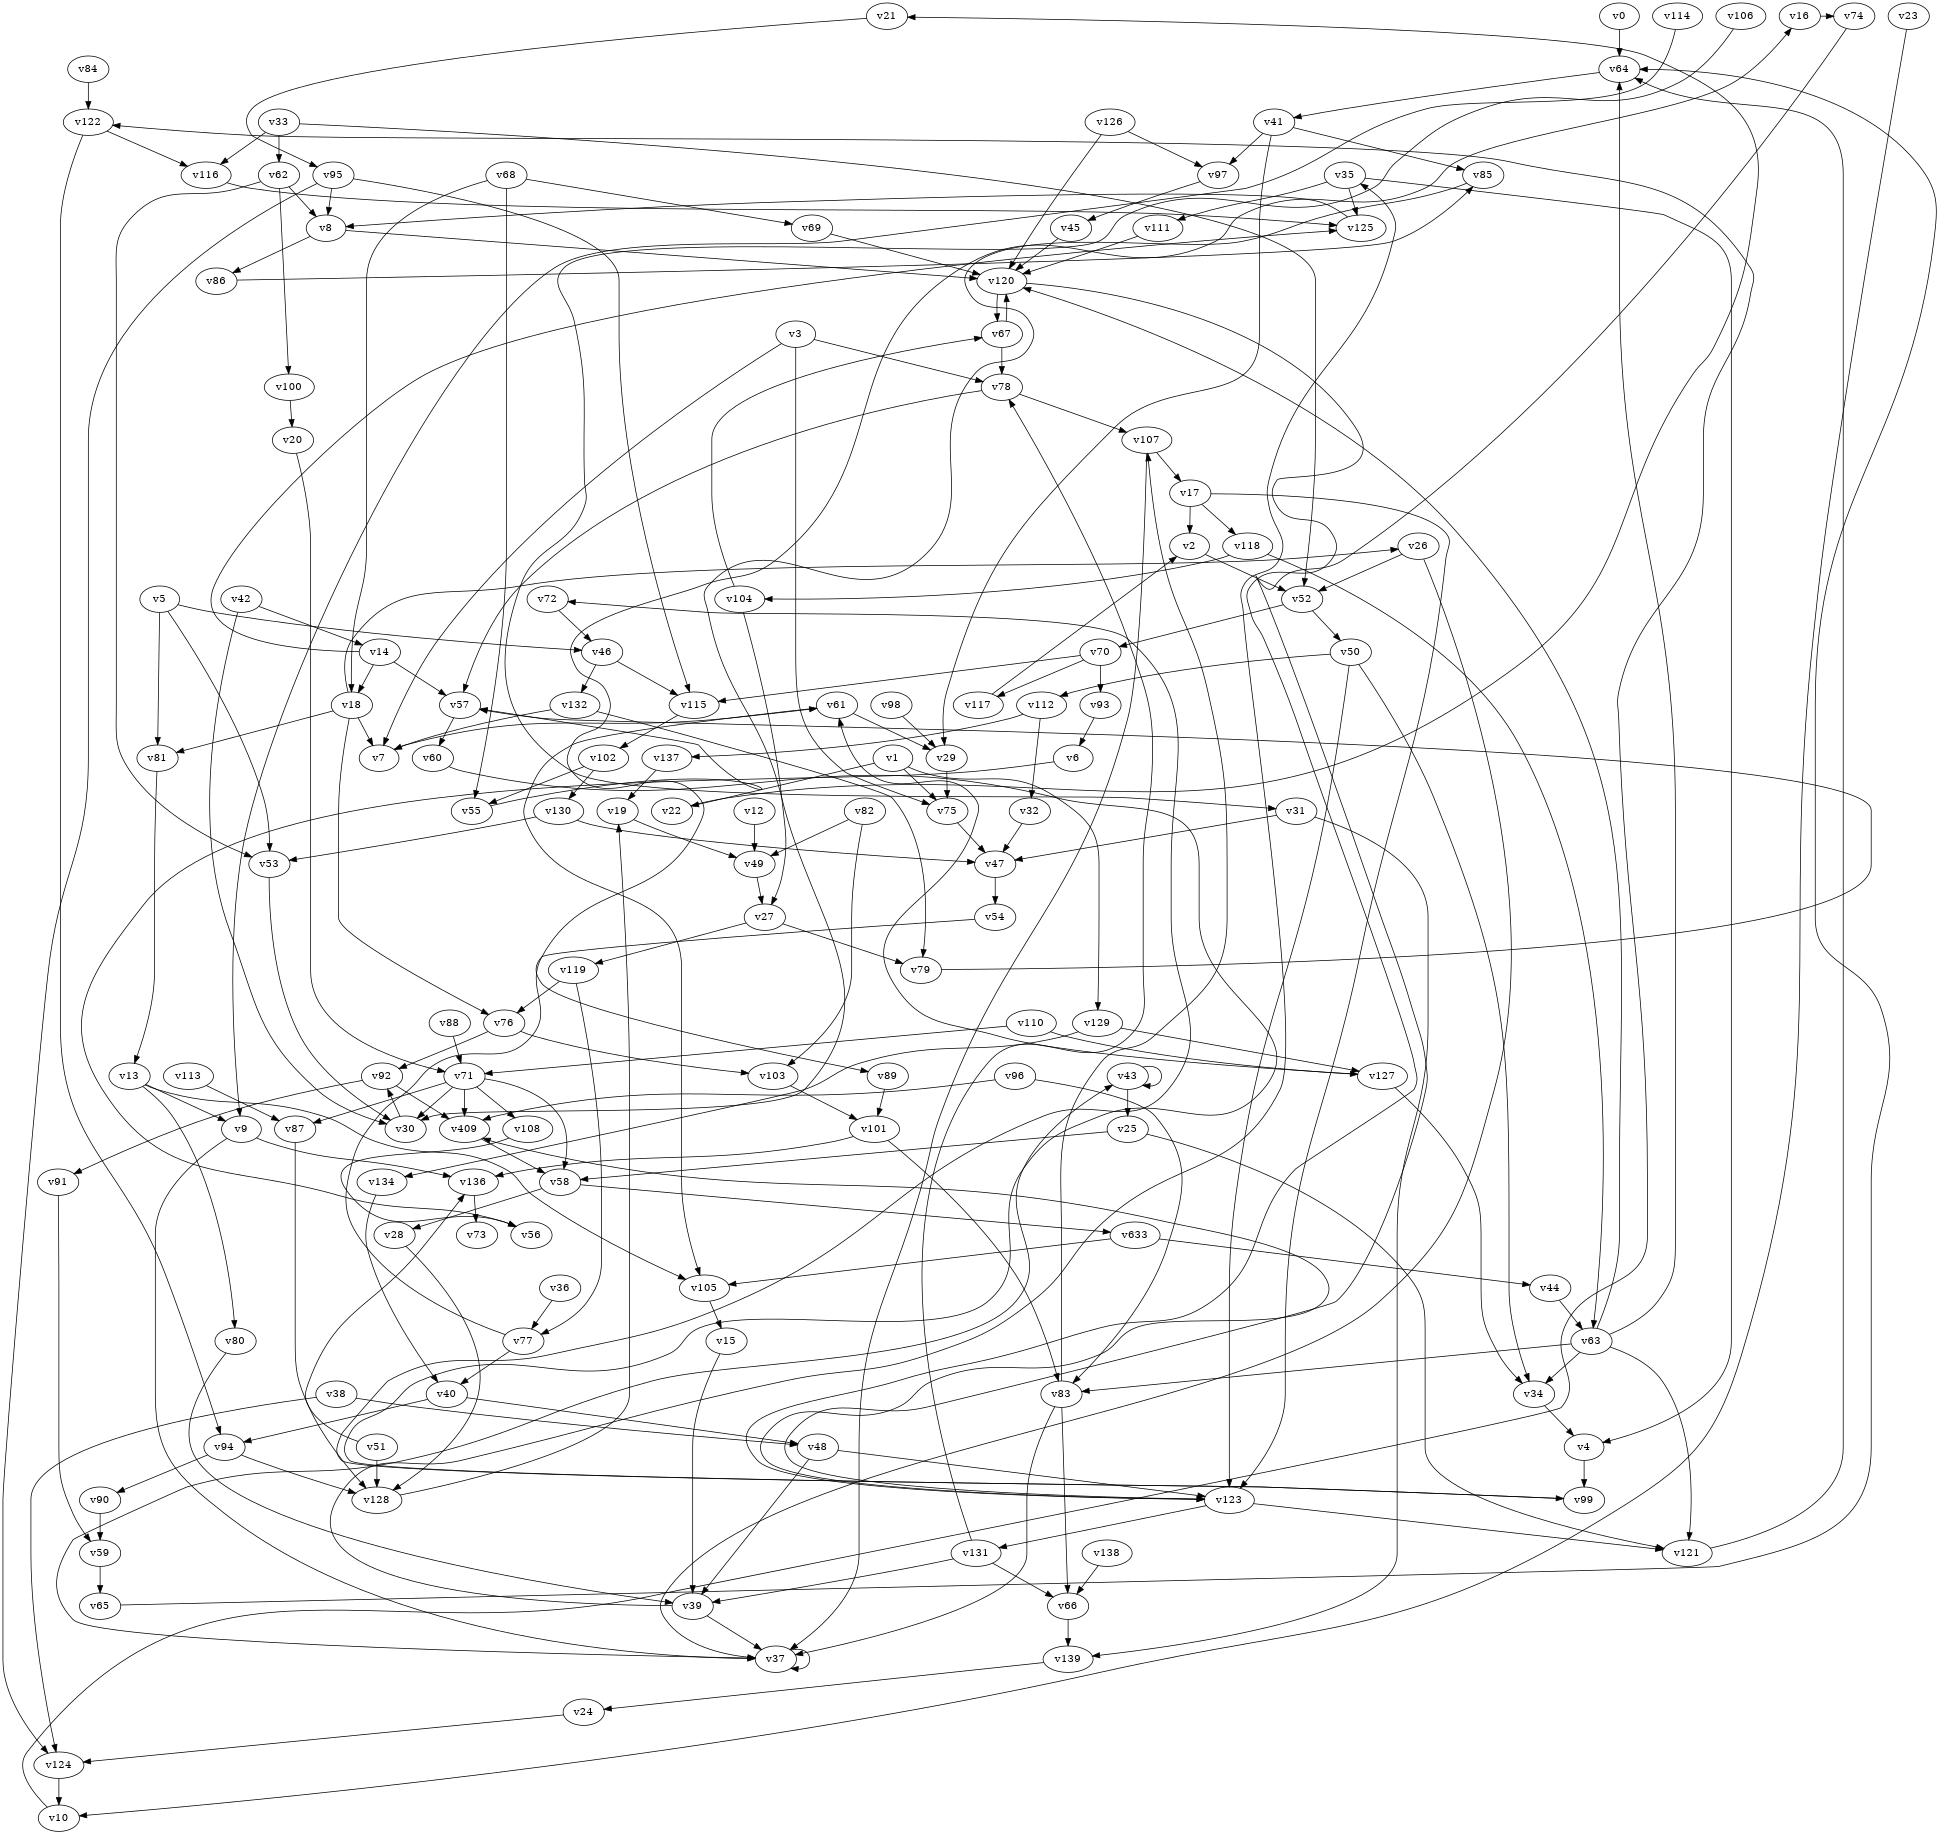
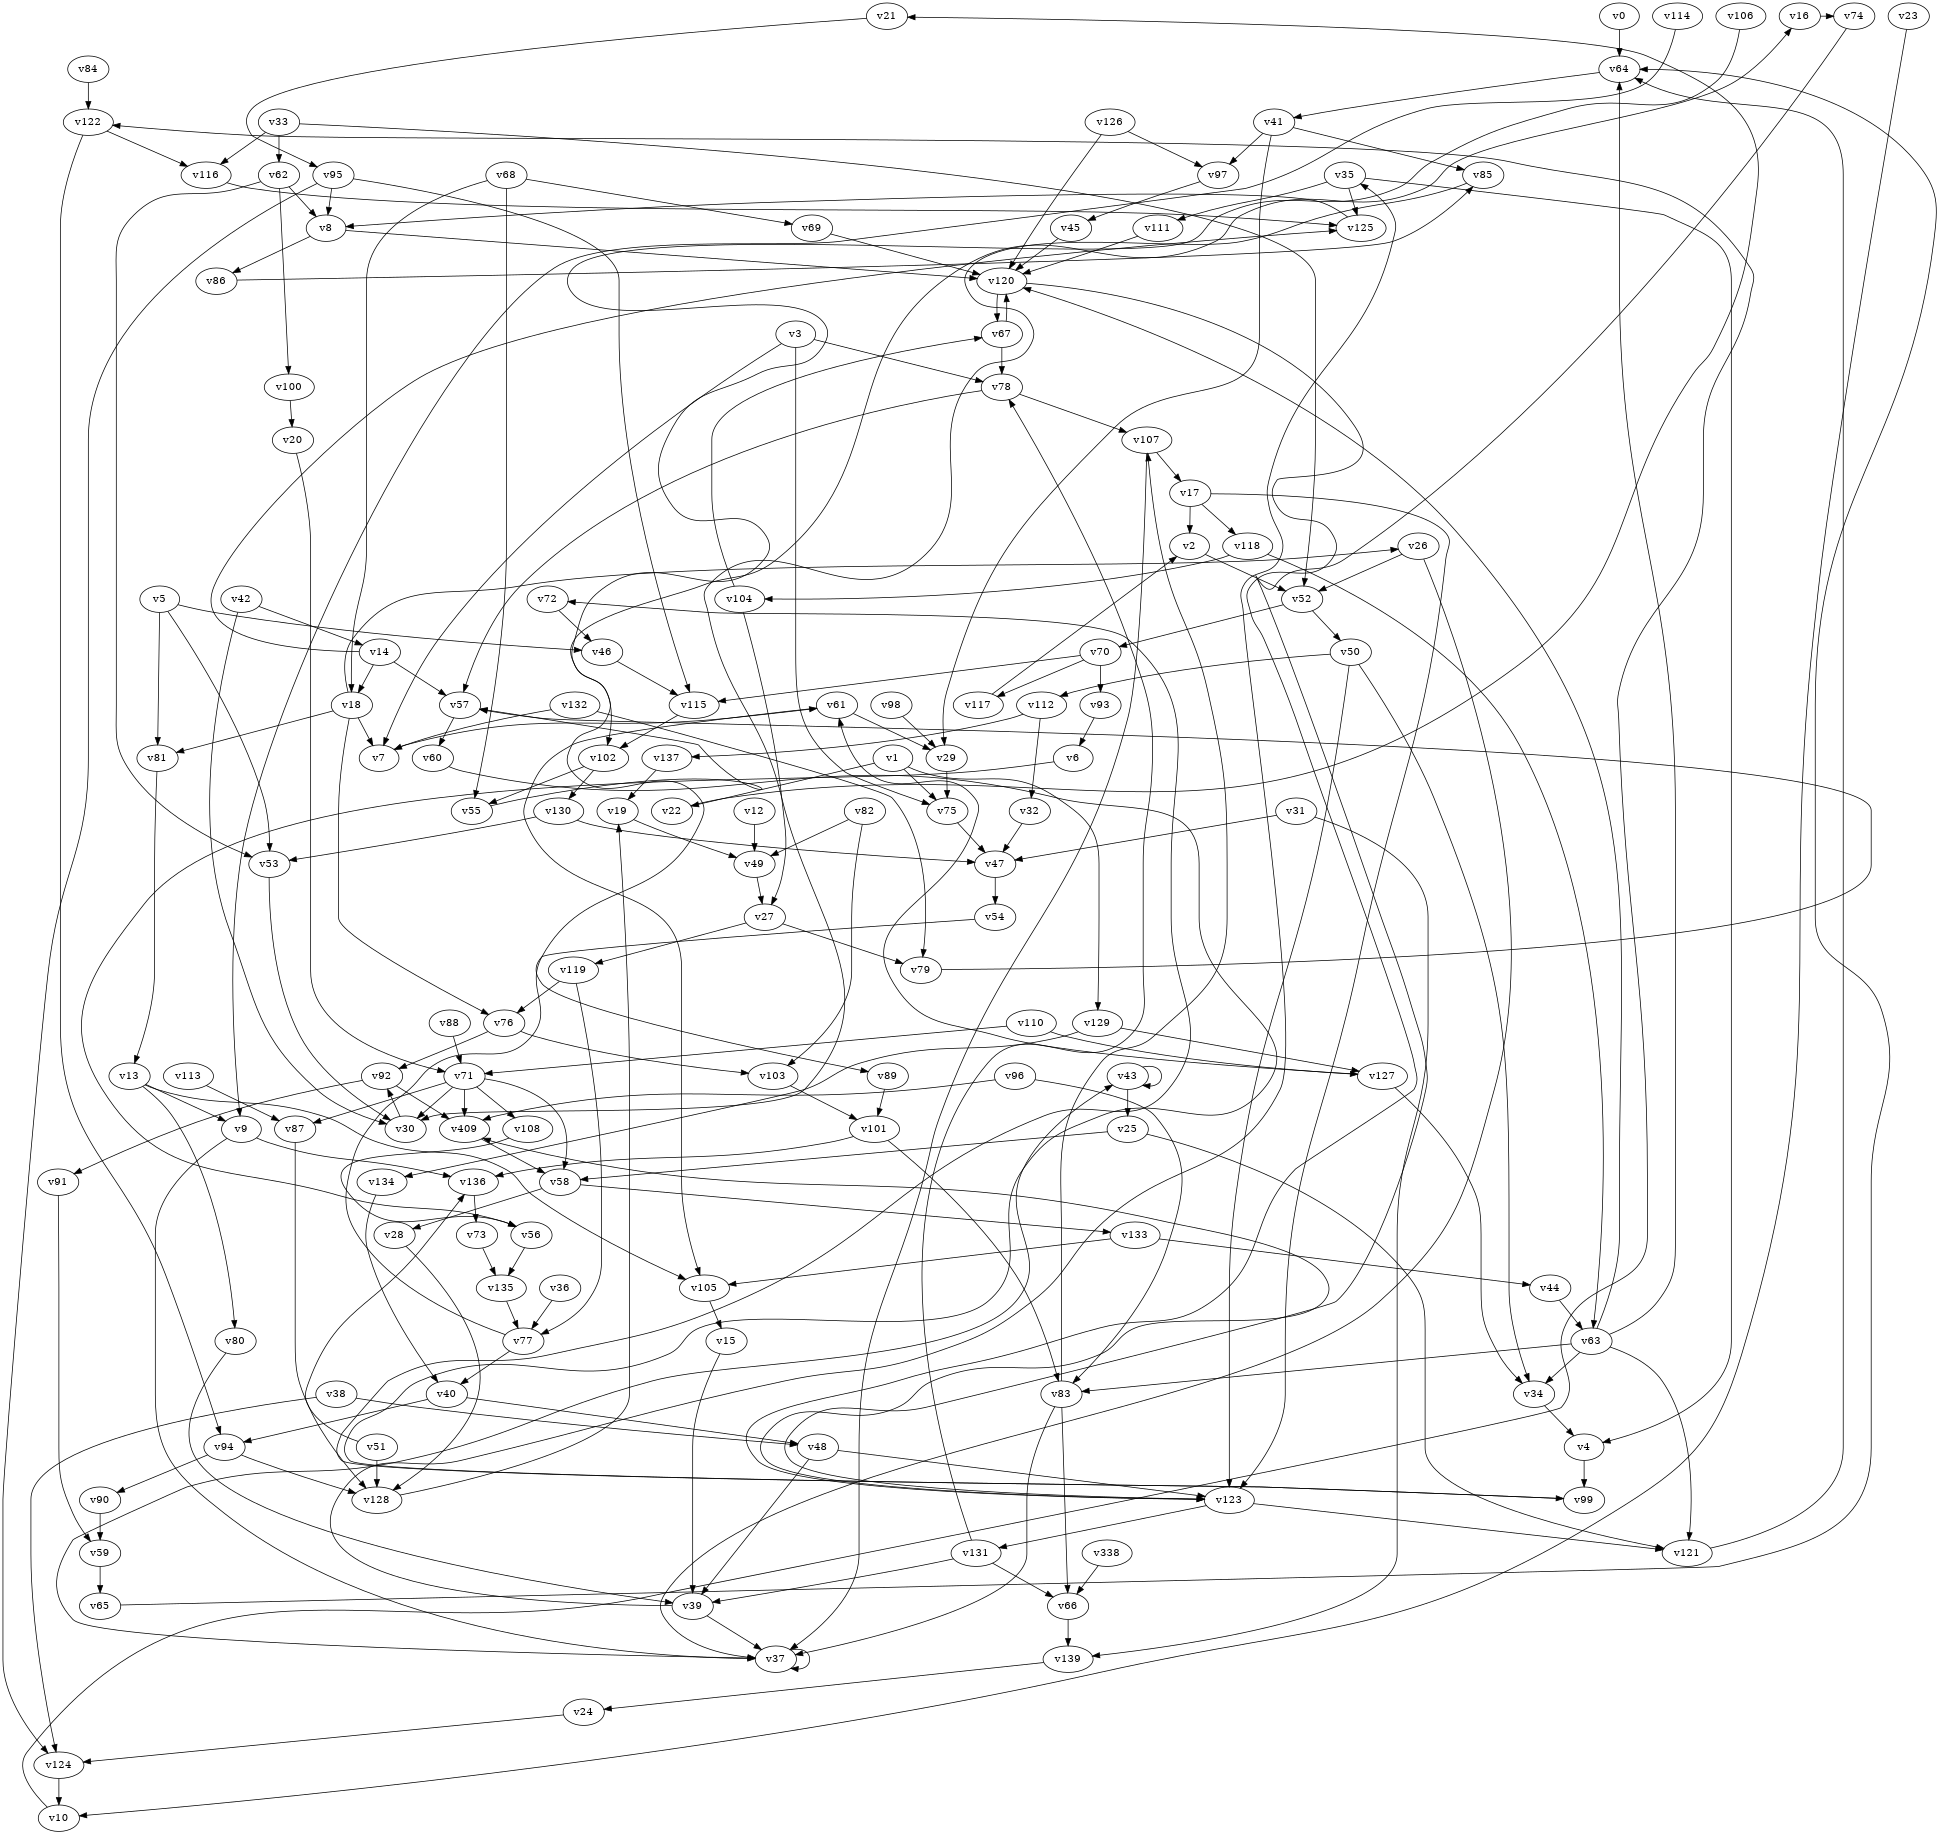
edge "v106" -> "v31": now "v106" -> "v102"
edge "v46" -> "v132": removed
node "v633": label "v633" -> "v133"
node "v135": added
node "v138": label "v138" -> "v338"
